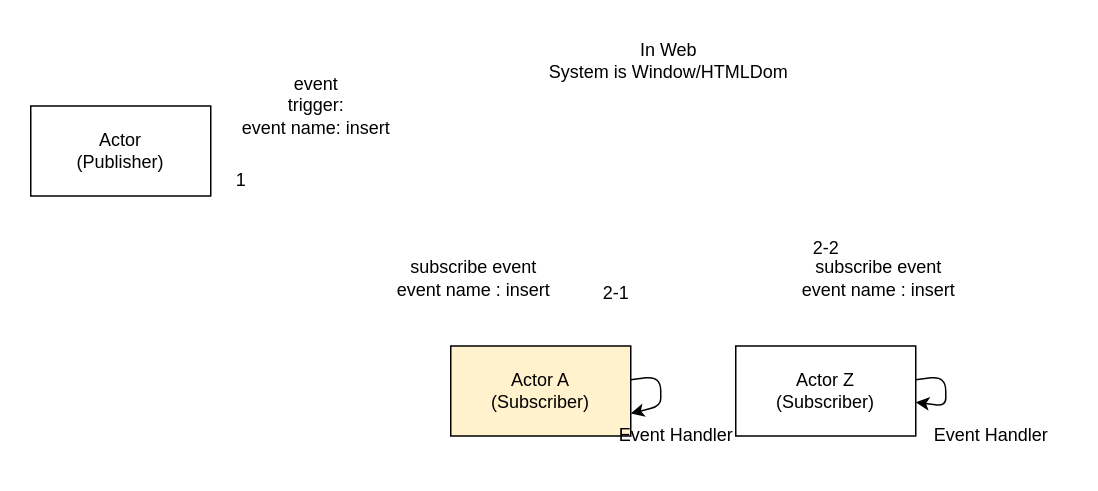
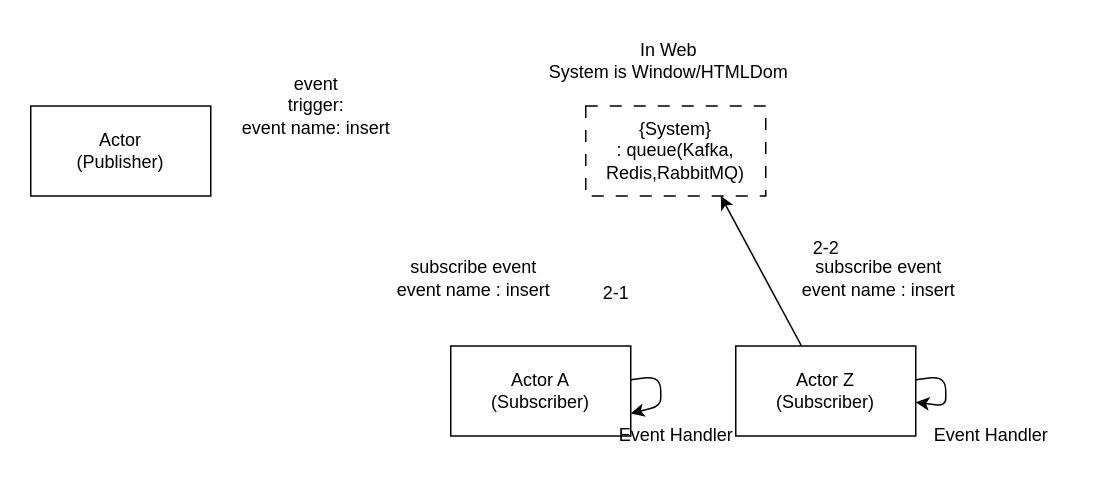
node "{System} : queue(Kafka, Redis,RabbitMQ)": added
node "1": removed
edge "Actor Z (Subscriber)" -> "{System} : queue(Kafka, Redis,RabbitMQ)": added
node "Actor A (Subscriber)": fillcolor #fff2cc -> #ffffff
